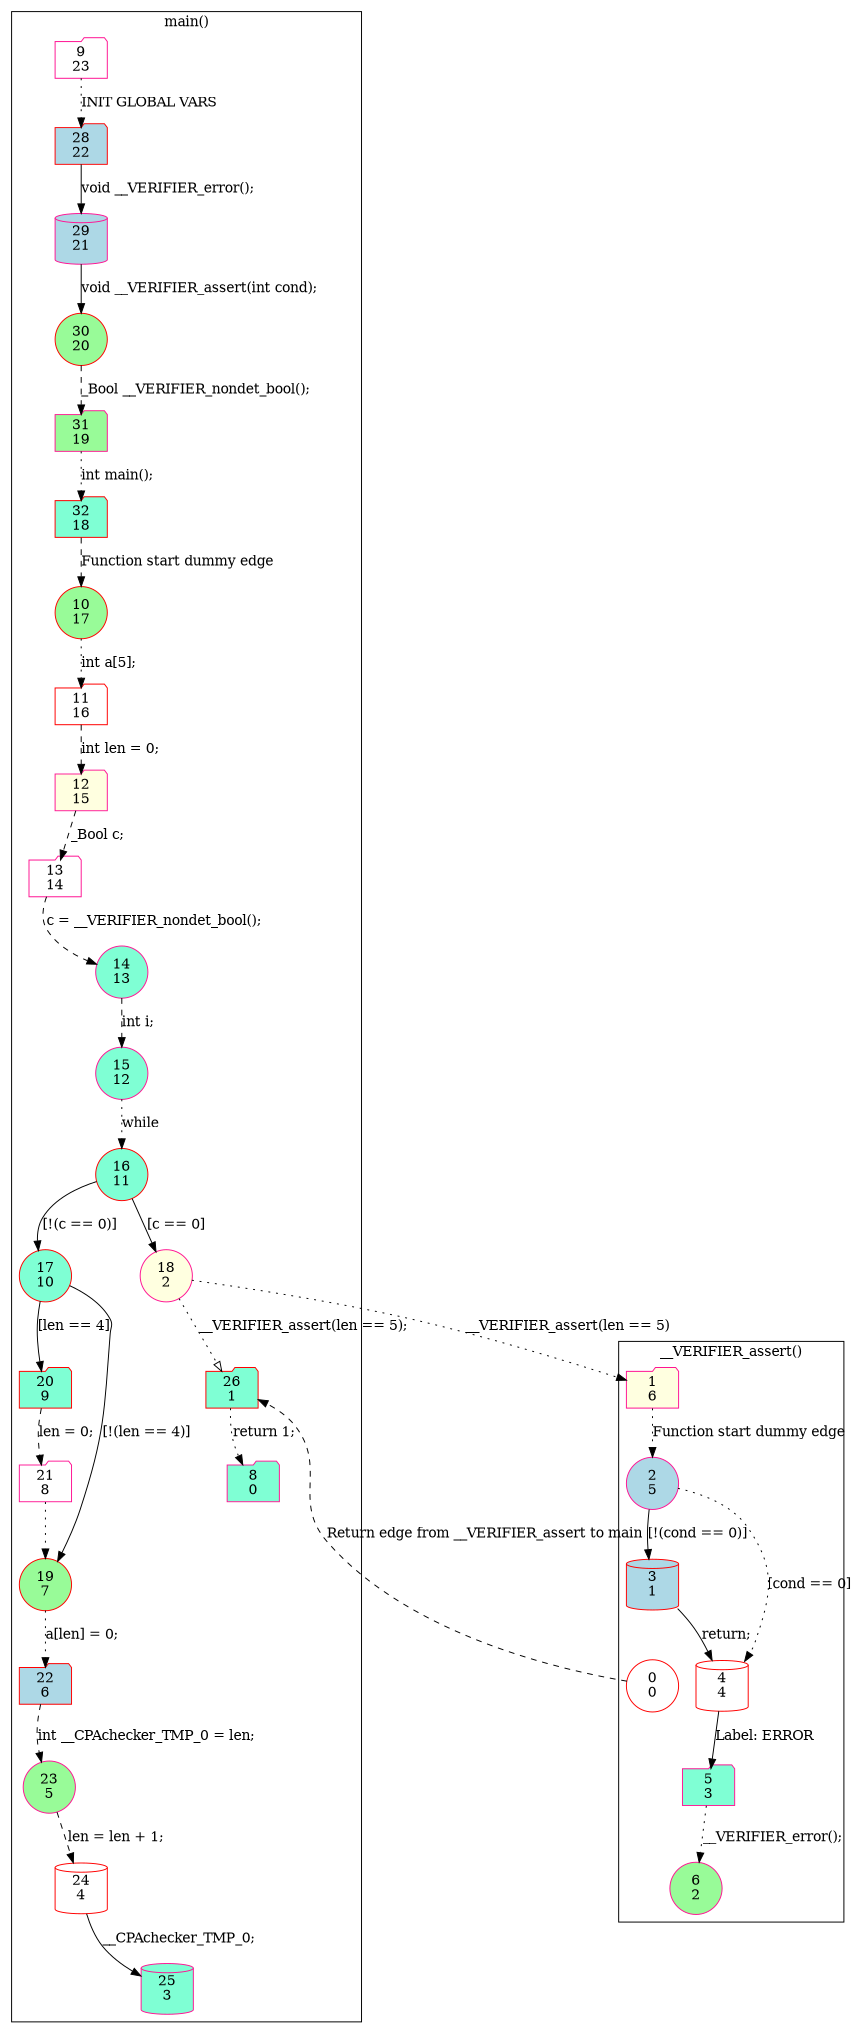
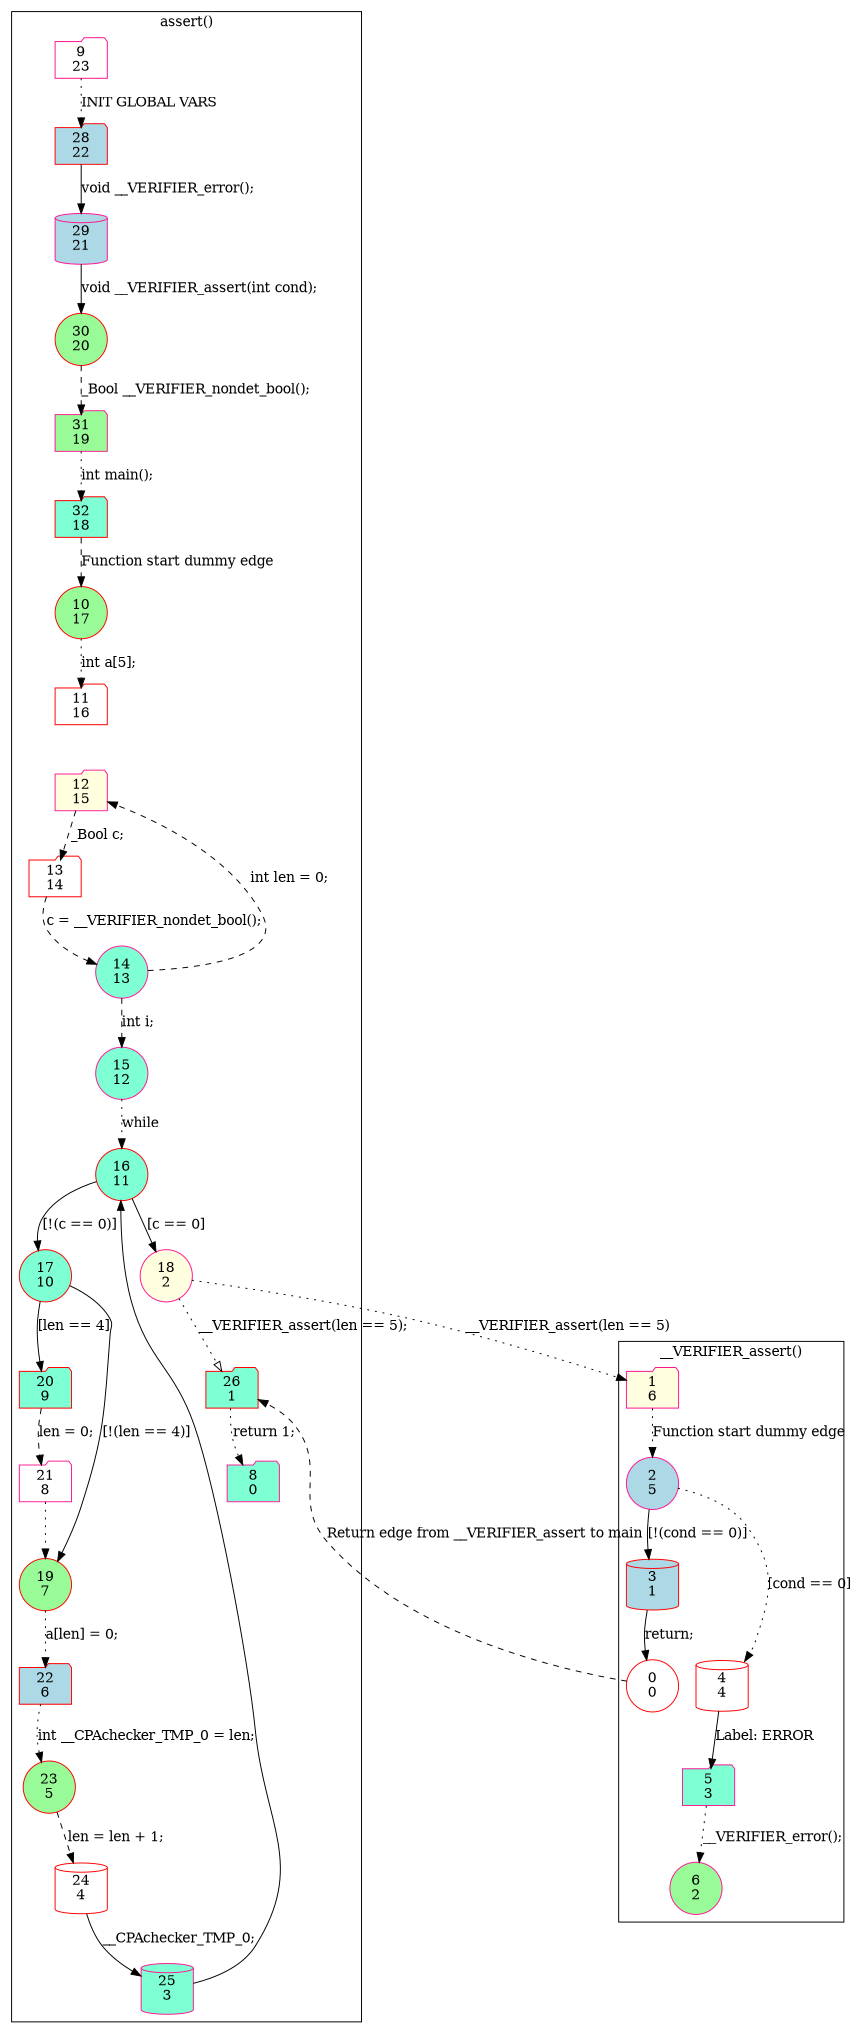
cluster "main()": label "main()" -> "assert()"
edge "11 16" -> "12 15": now "14 13" -> "12 15"
node "13 14": color deeppink -> red
edge "25 3" -> "16 11": added
edge "3 1" -> "4 4": now "3 1" -> "0 0"
edge "22 6" -> "23 5": style dashed -> dotted
node "23 5": color deeppink -> red
